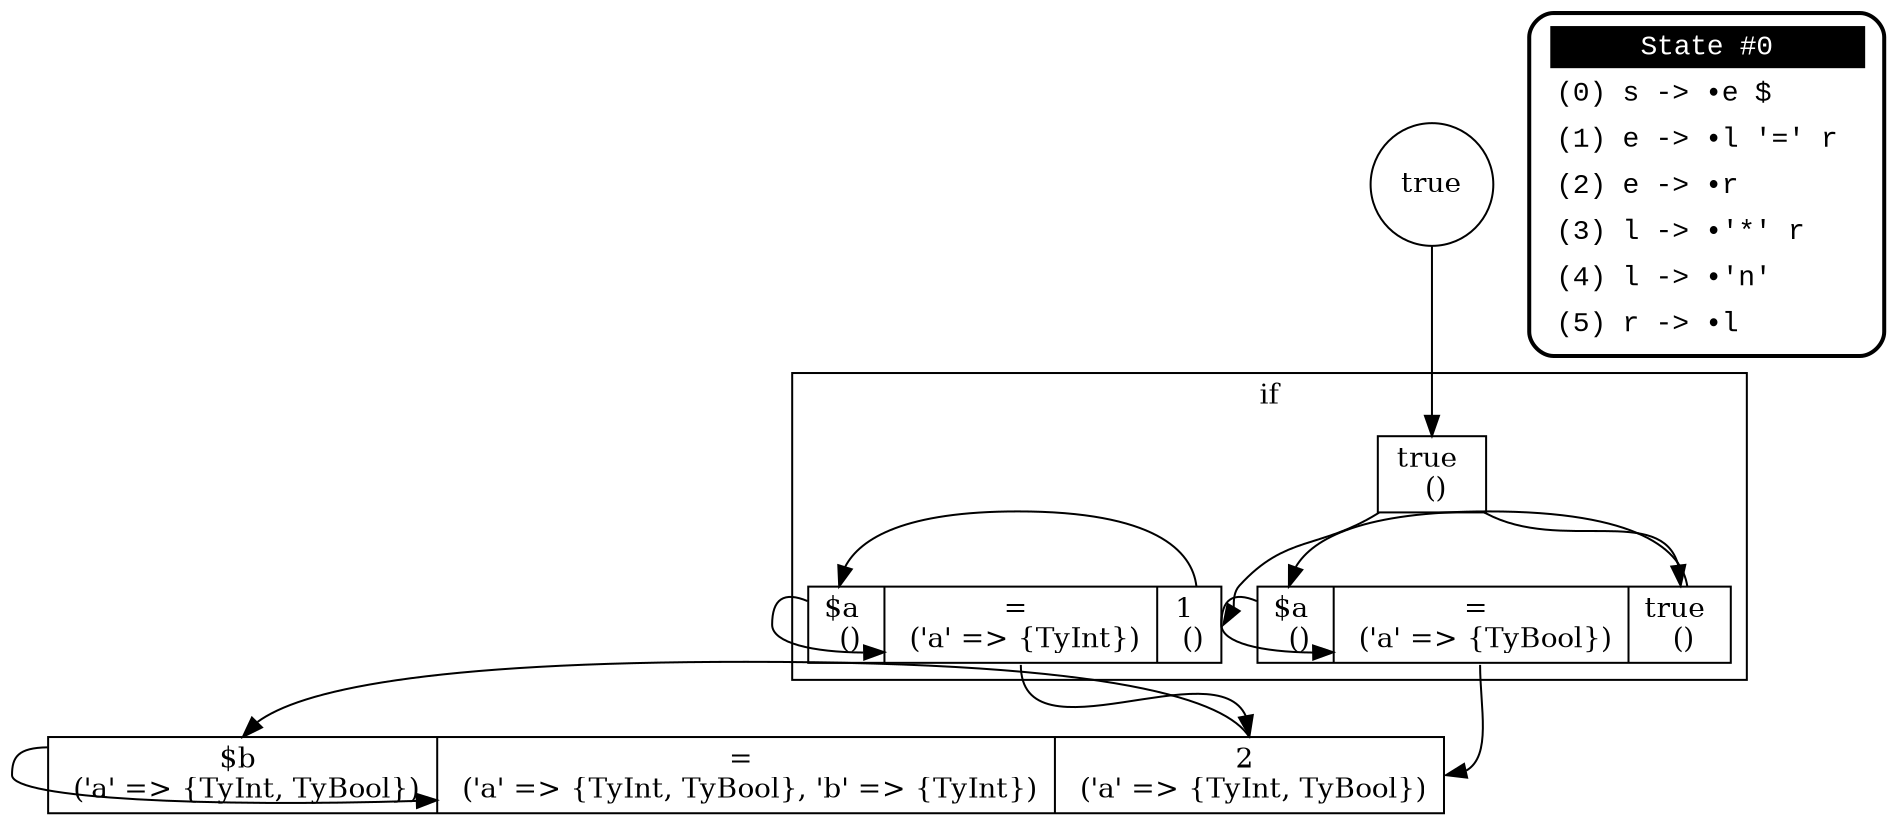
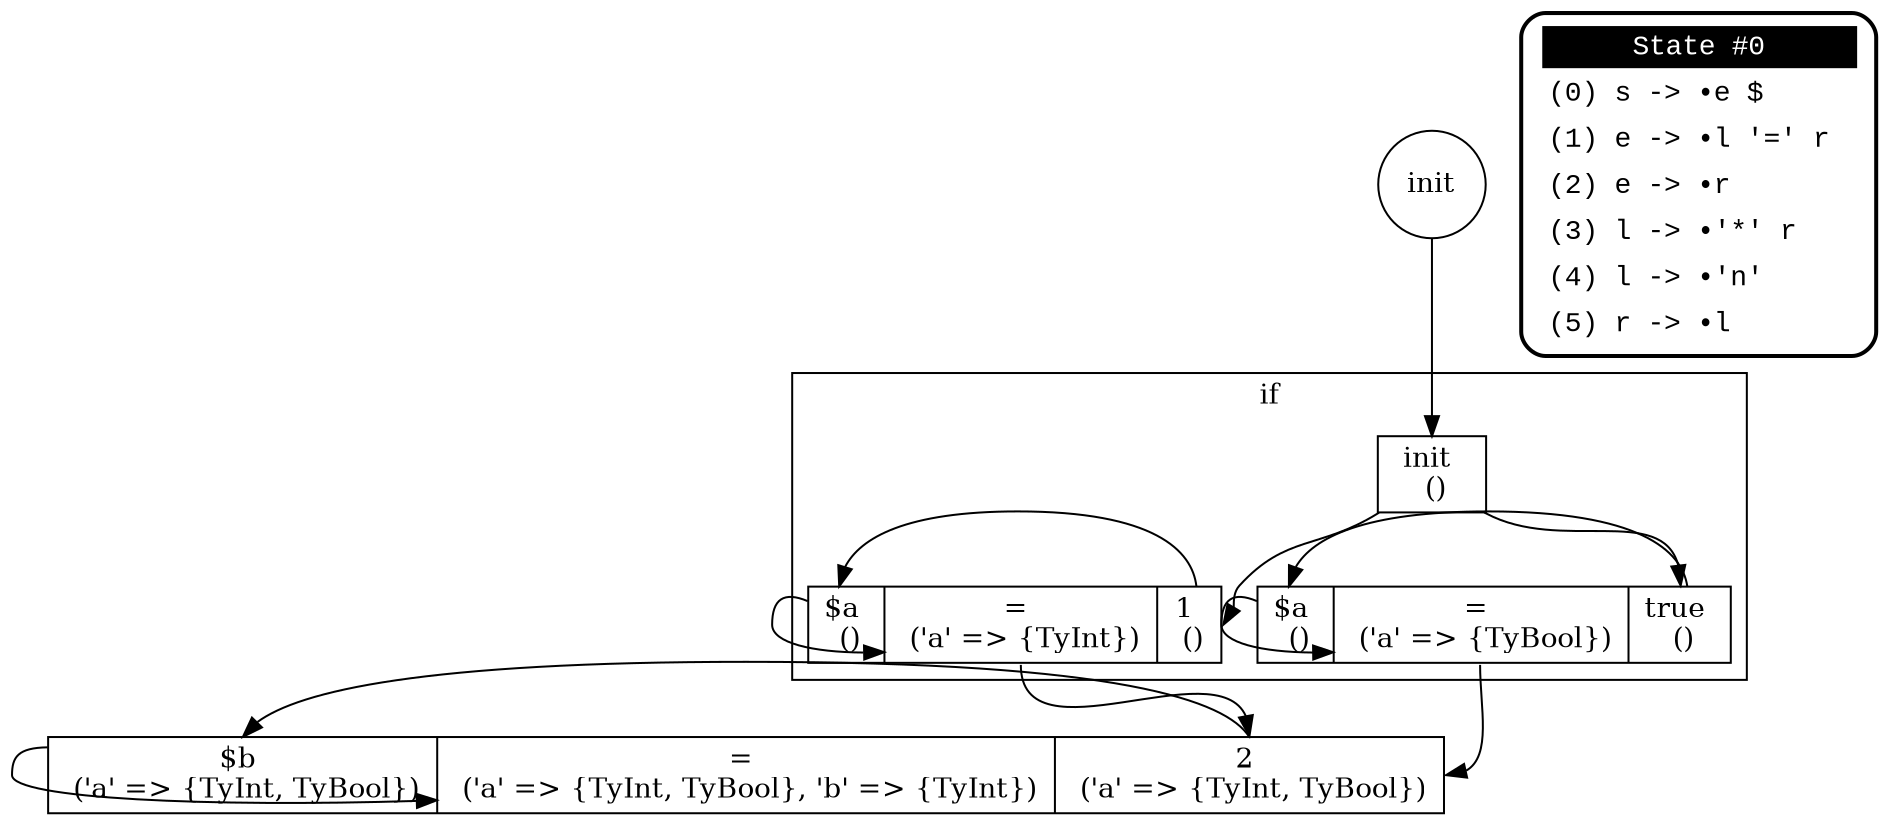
node "true": label "true" -> "init"
node "true ()": label "true ()" -> "init ()"
